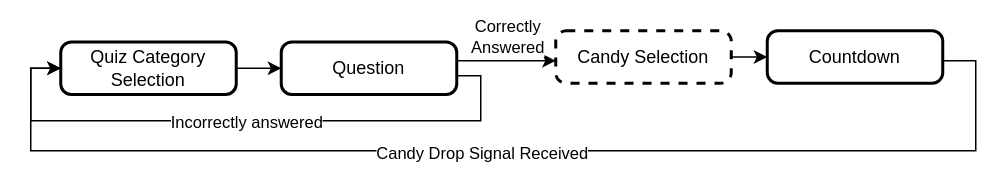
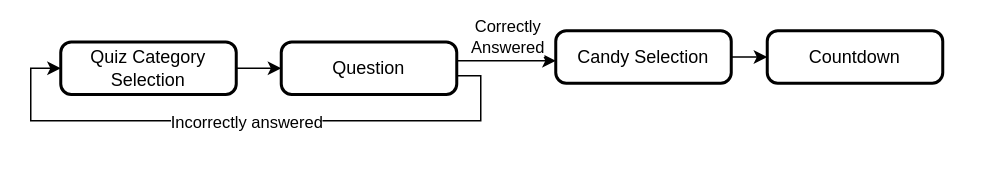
node "Candy Selection": style dashed -> solid
edge "Countdown" -> "Quiz Category Selection": removed, label "Candy Drop Signal Received"
